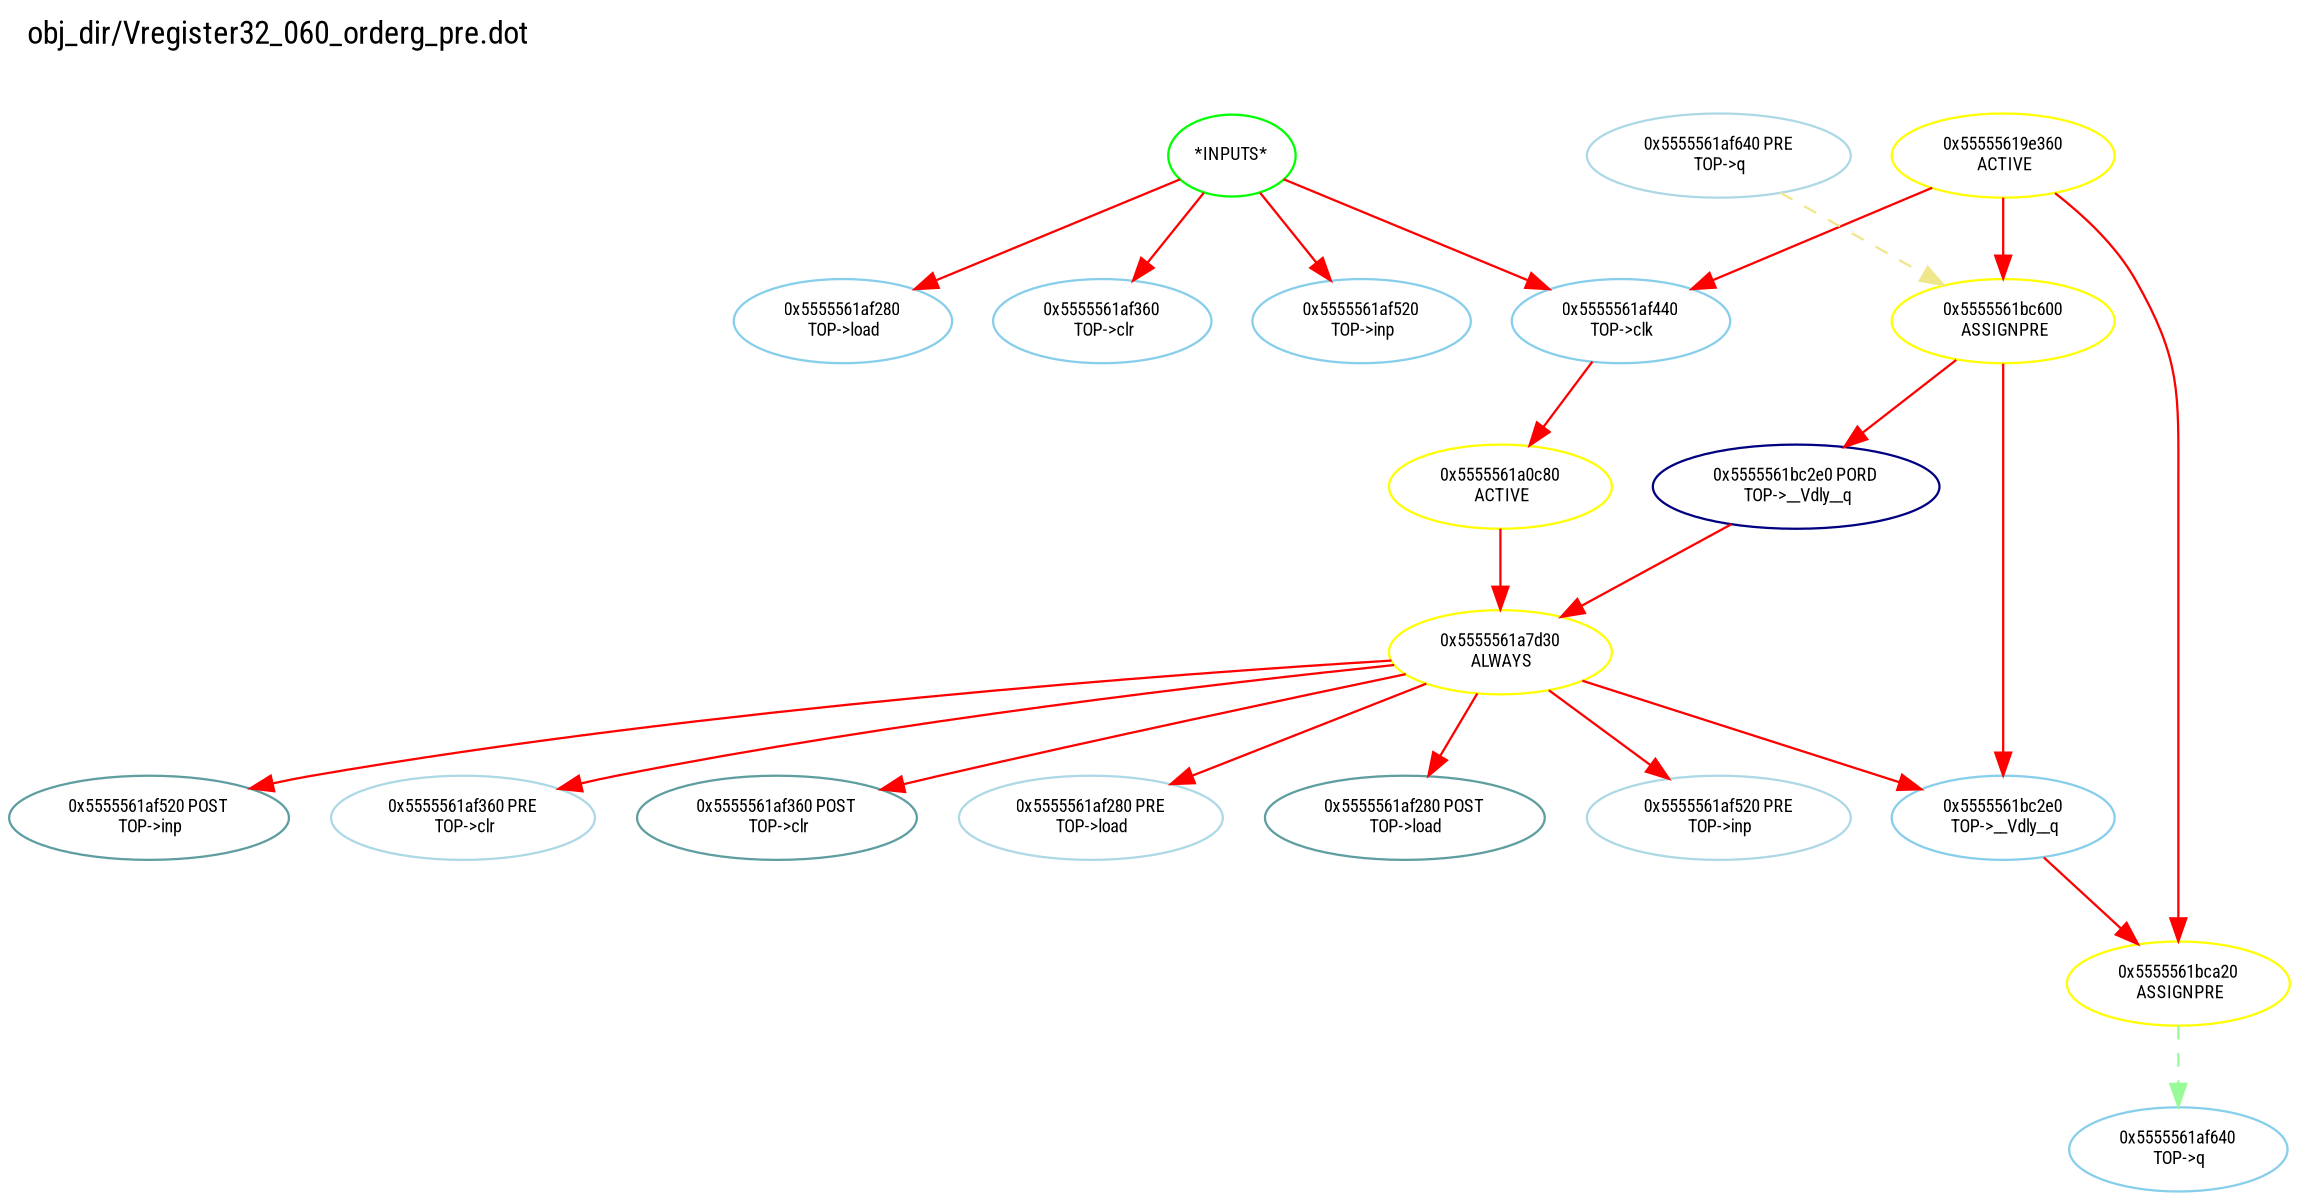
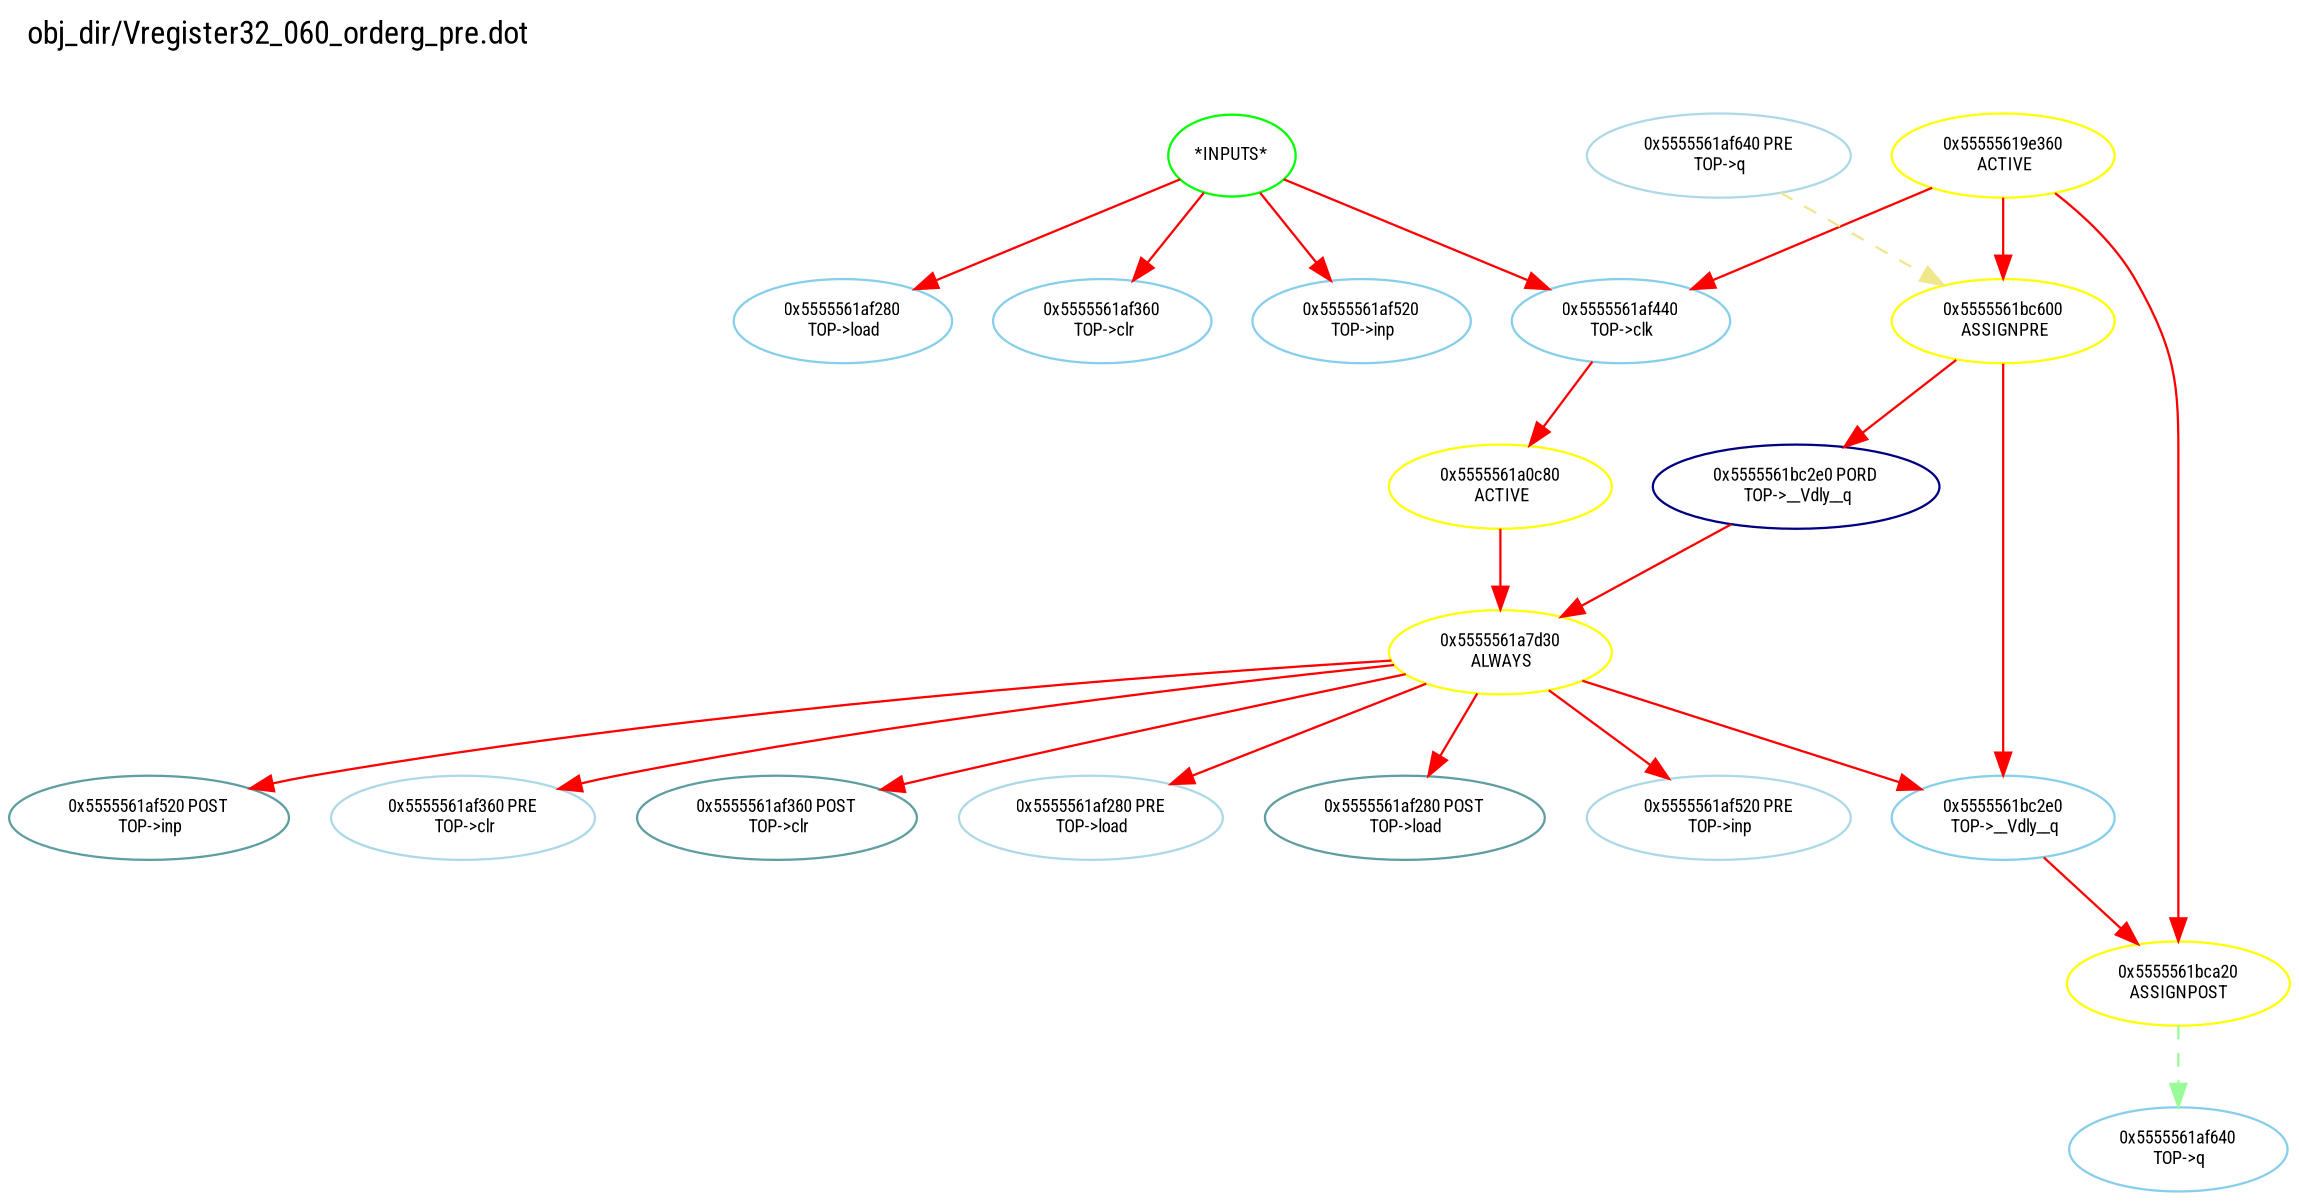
node "0x5555561bca20 ASSIGNPRE": label "0x5555561bca20 ASSIGNPRE" -> "0x5555561bca20 ASSIGNPOST"
